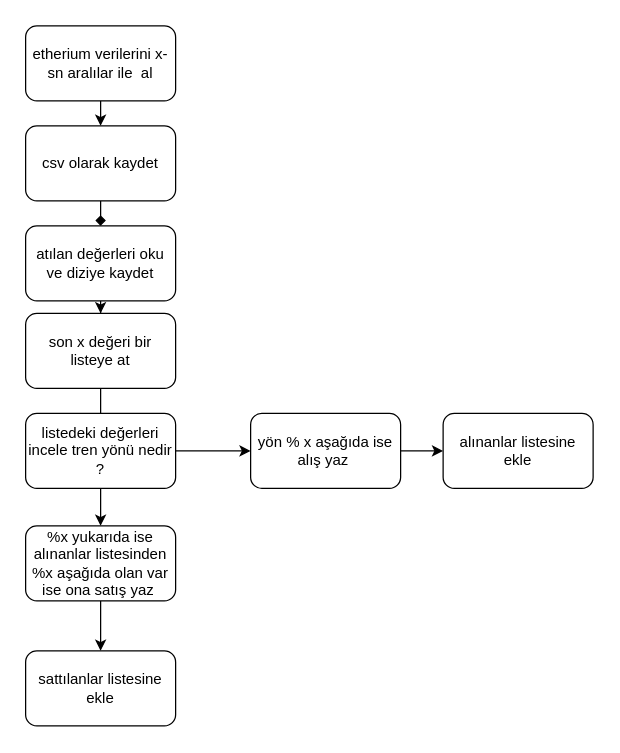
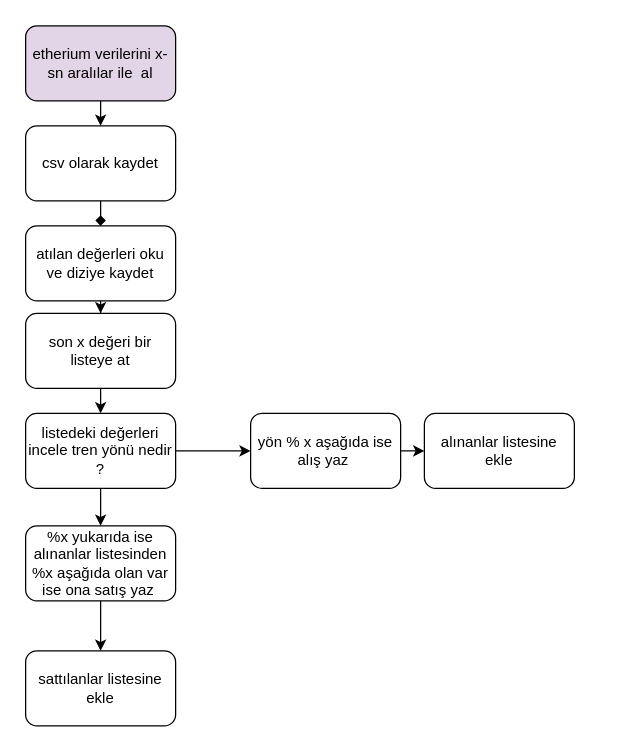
node "etherium verilerini x-sn aralılar ile al": fillcolor #ffffff -> #e1d5e7
edge "son x değeri bir listeye at" -- "listedeki değerleri incele tren yönü nedir ?": arrowhead none -> classic
node "alınanlar listesine ekle": moved (518, 451) -> (499, 451)
